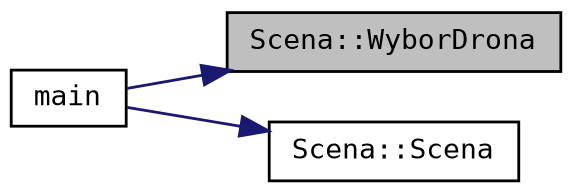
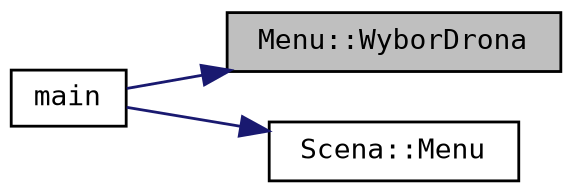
node "Scena::WyborDrona": label "Scena::WyborDrona" -> "Menu::WyborDrona"
node "Scena::Scena": label "Scena::Scena" -> "Scena::Menu"
